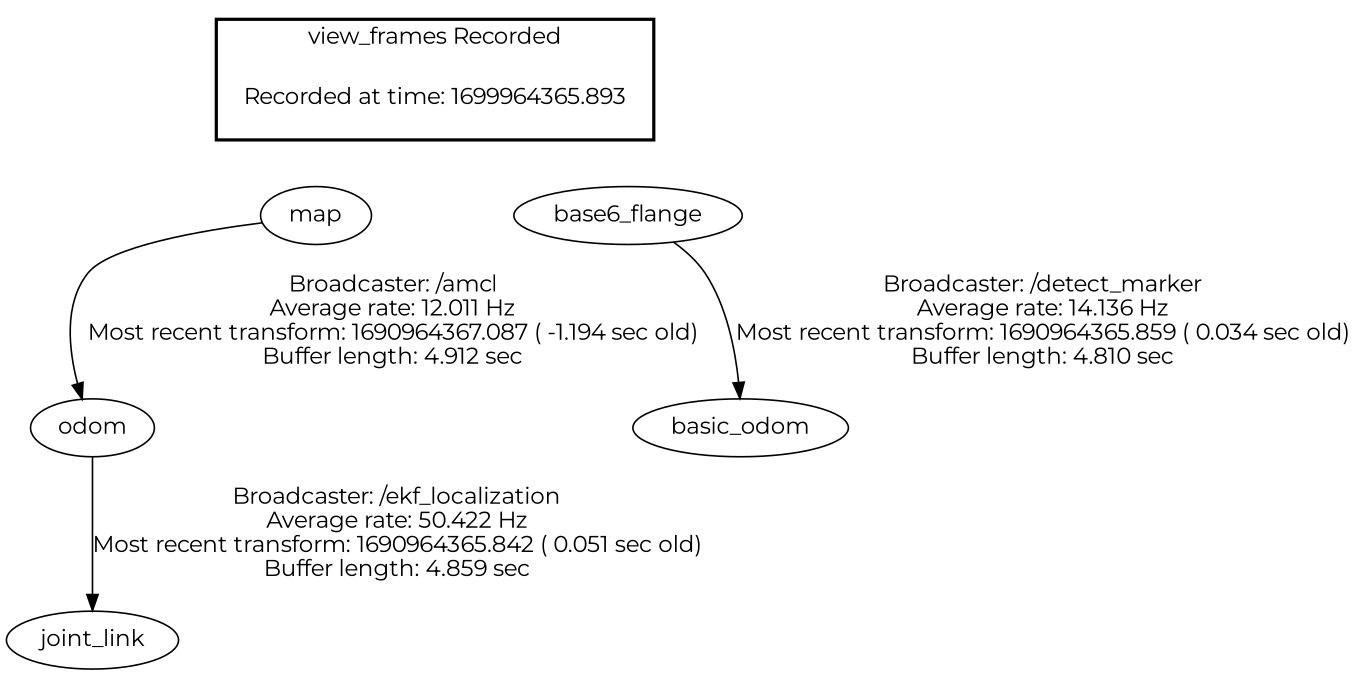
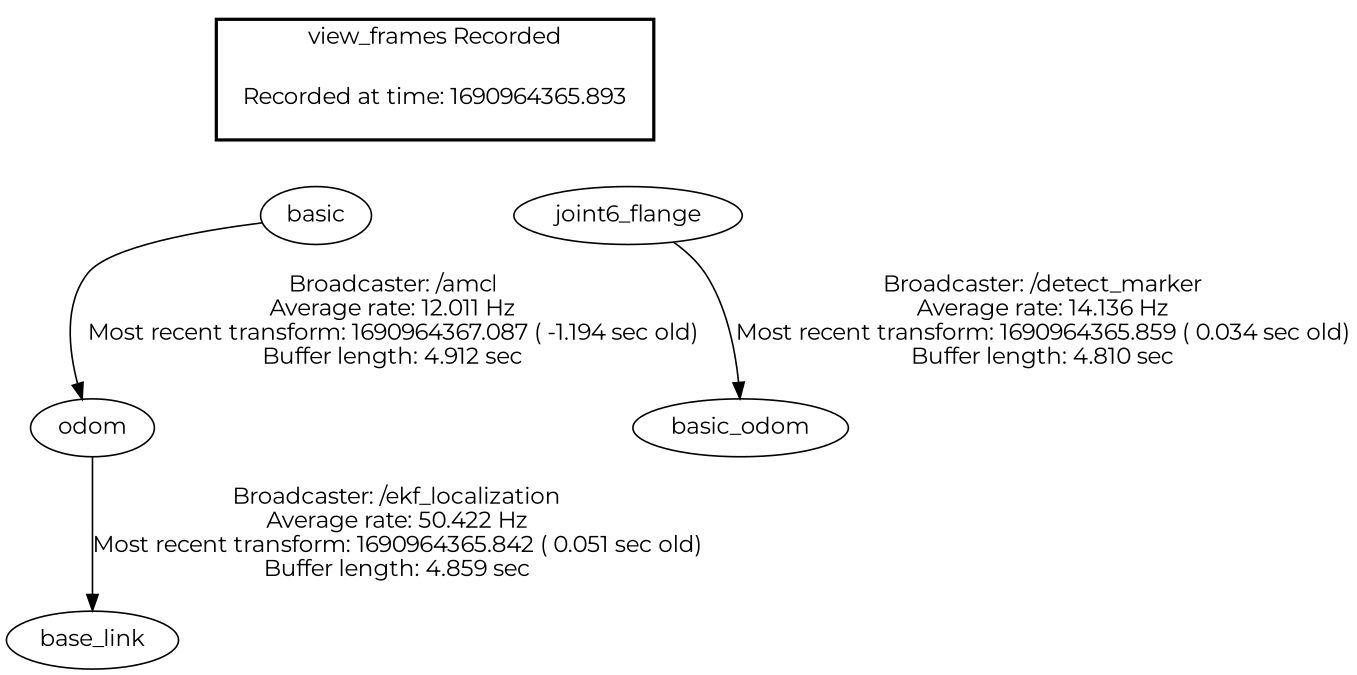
node "Recorded at time: 1699964365.893": label "Recorded at time: 1699964365.893" -> "Recorded at time: 1690964365.893"
node "map": label "map" -> "basic"
node "base6_flange": label "base6_flange" -> "joint6_flange"
node "joint_link": label "joint_link" -> "base_link"
